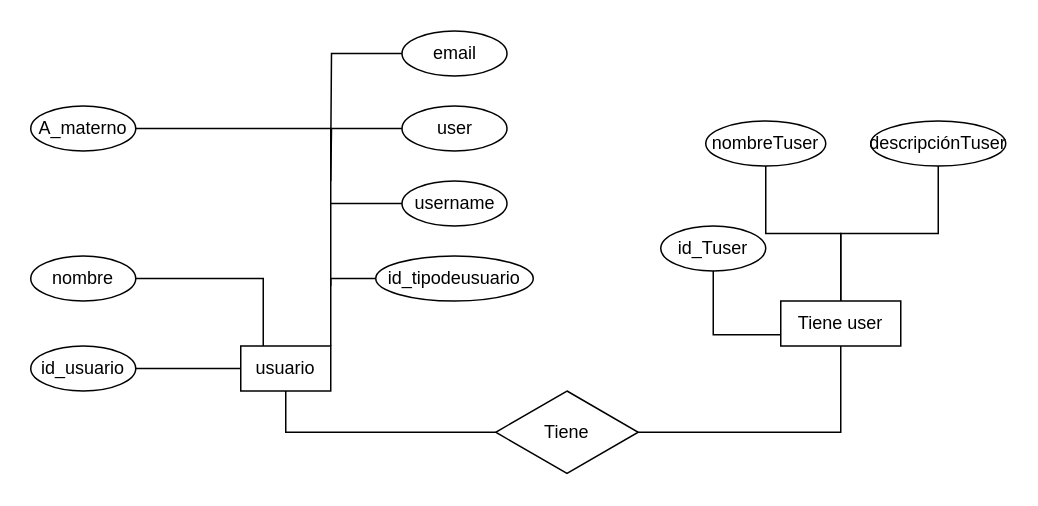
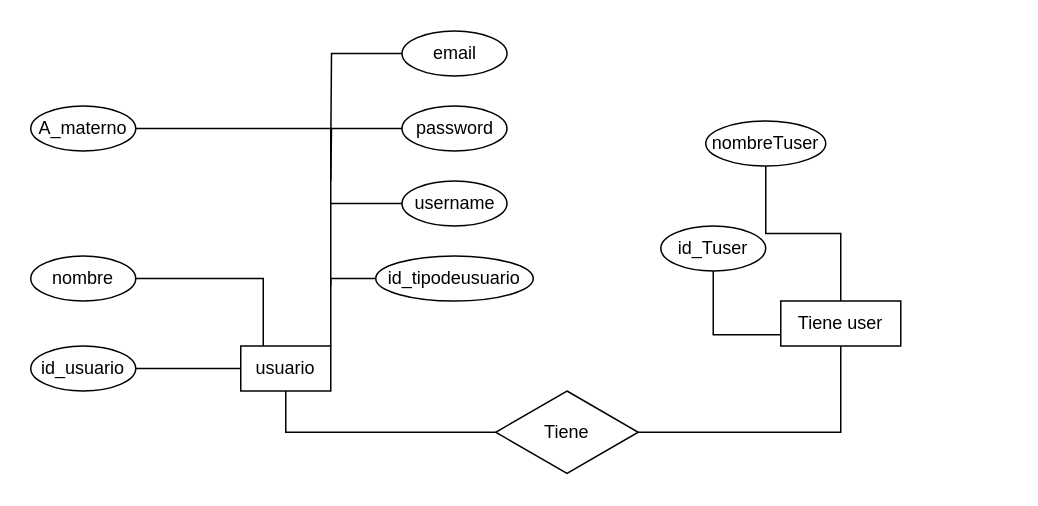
node "user": label "user" -> "password"
node "descripciónTuser": removed
edge "descripciónTuser" -- "Tiene user": removed
